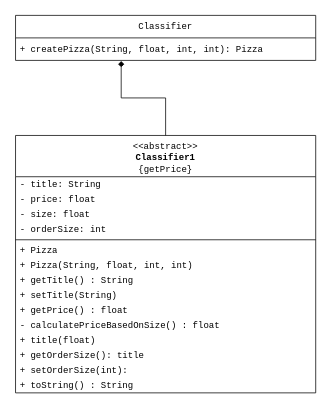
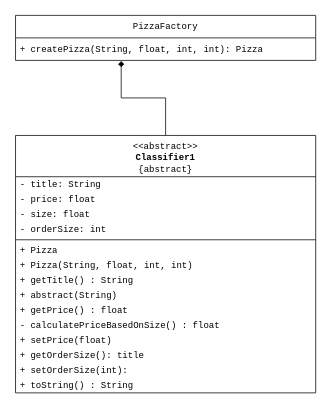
node "Classifier": label "Classifier" -> "PizzaFactory"
node "<<abstract>> Classifier1 {getPrice}": label "<<abstract>> Classifier1 {getPrice}" -> "<<abstract>> Classifier1 {abstract}"
node "+ setTitle(String)": label "+ setTitle(String)" -> "+ abstract(String)"
node "+ title(float)": label "+ title(float)" -> "+ setPrice(float)"
